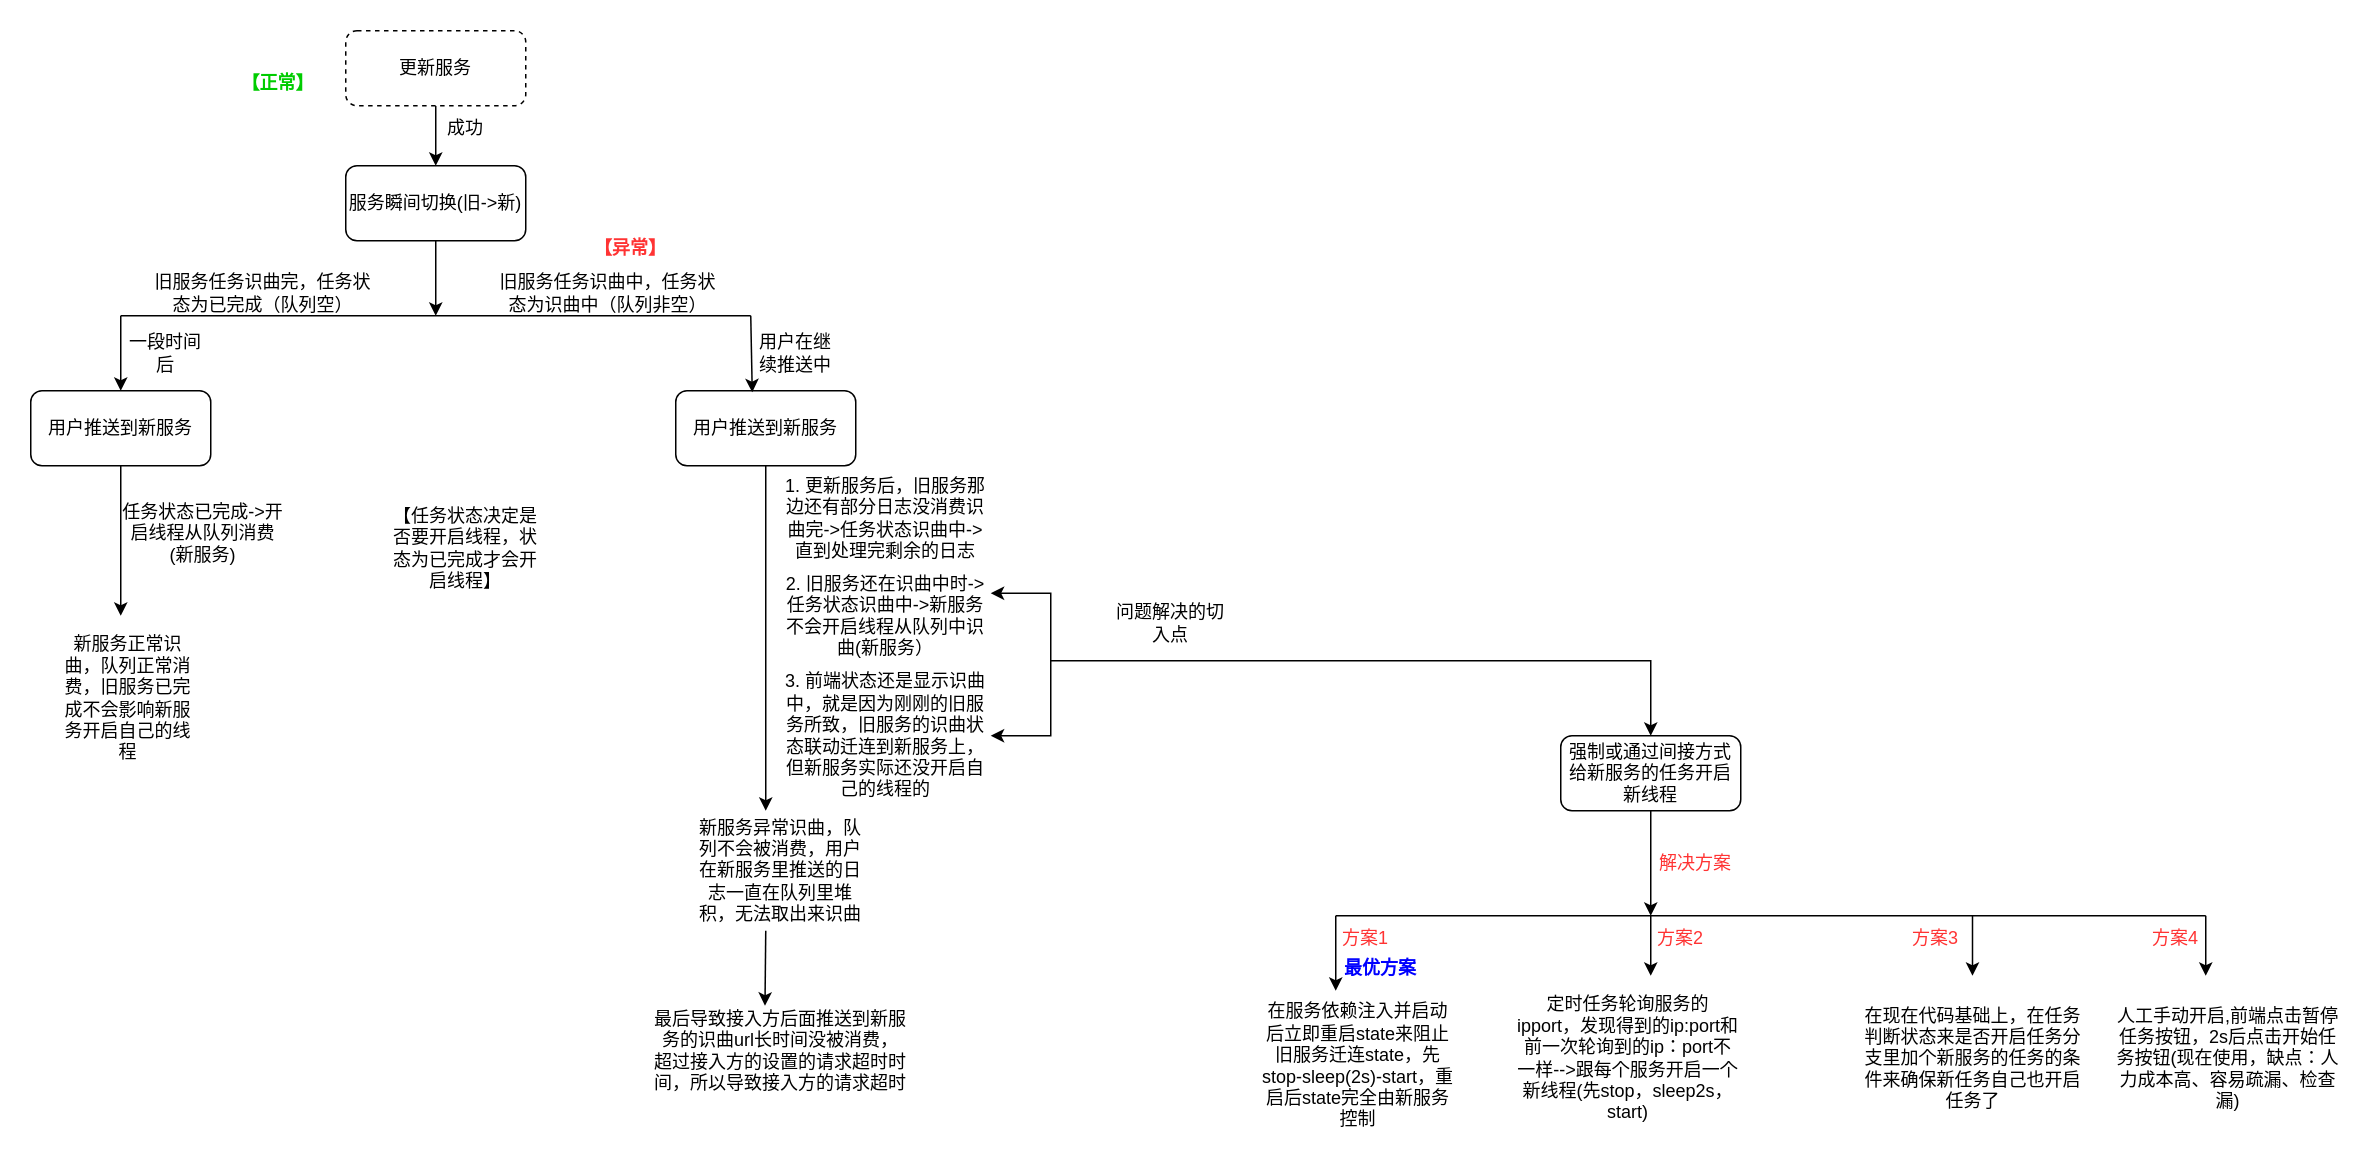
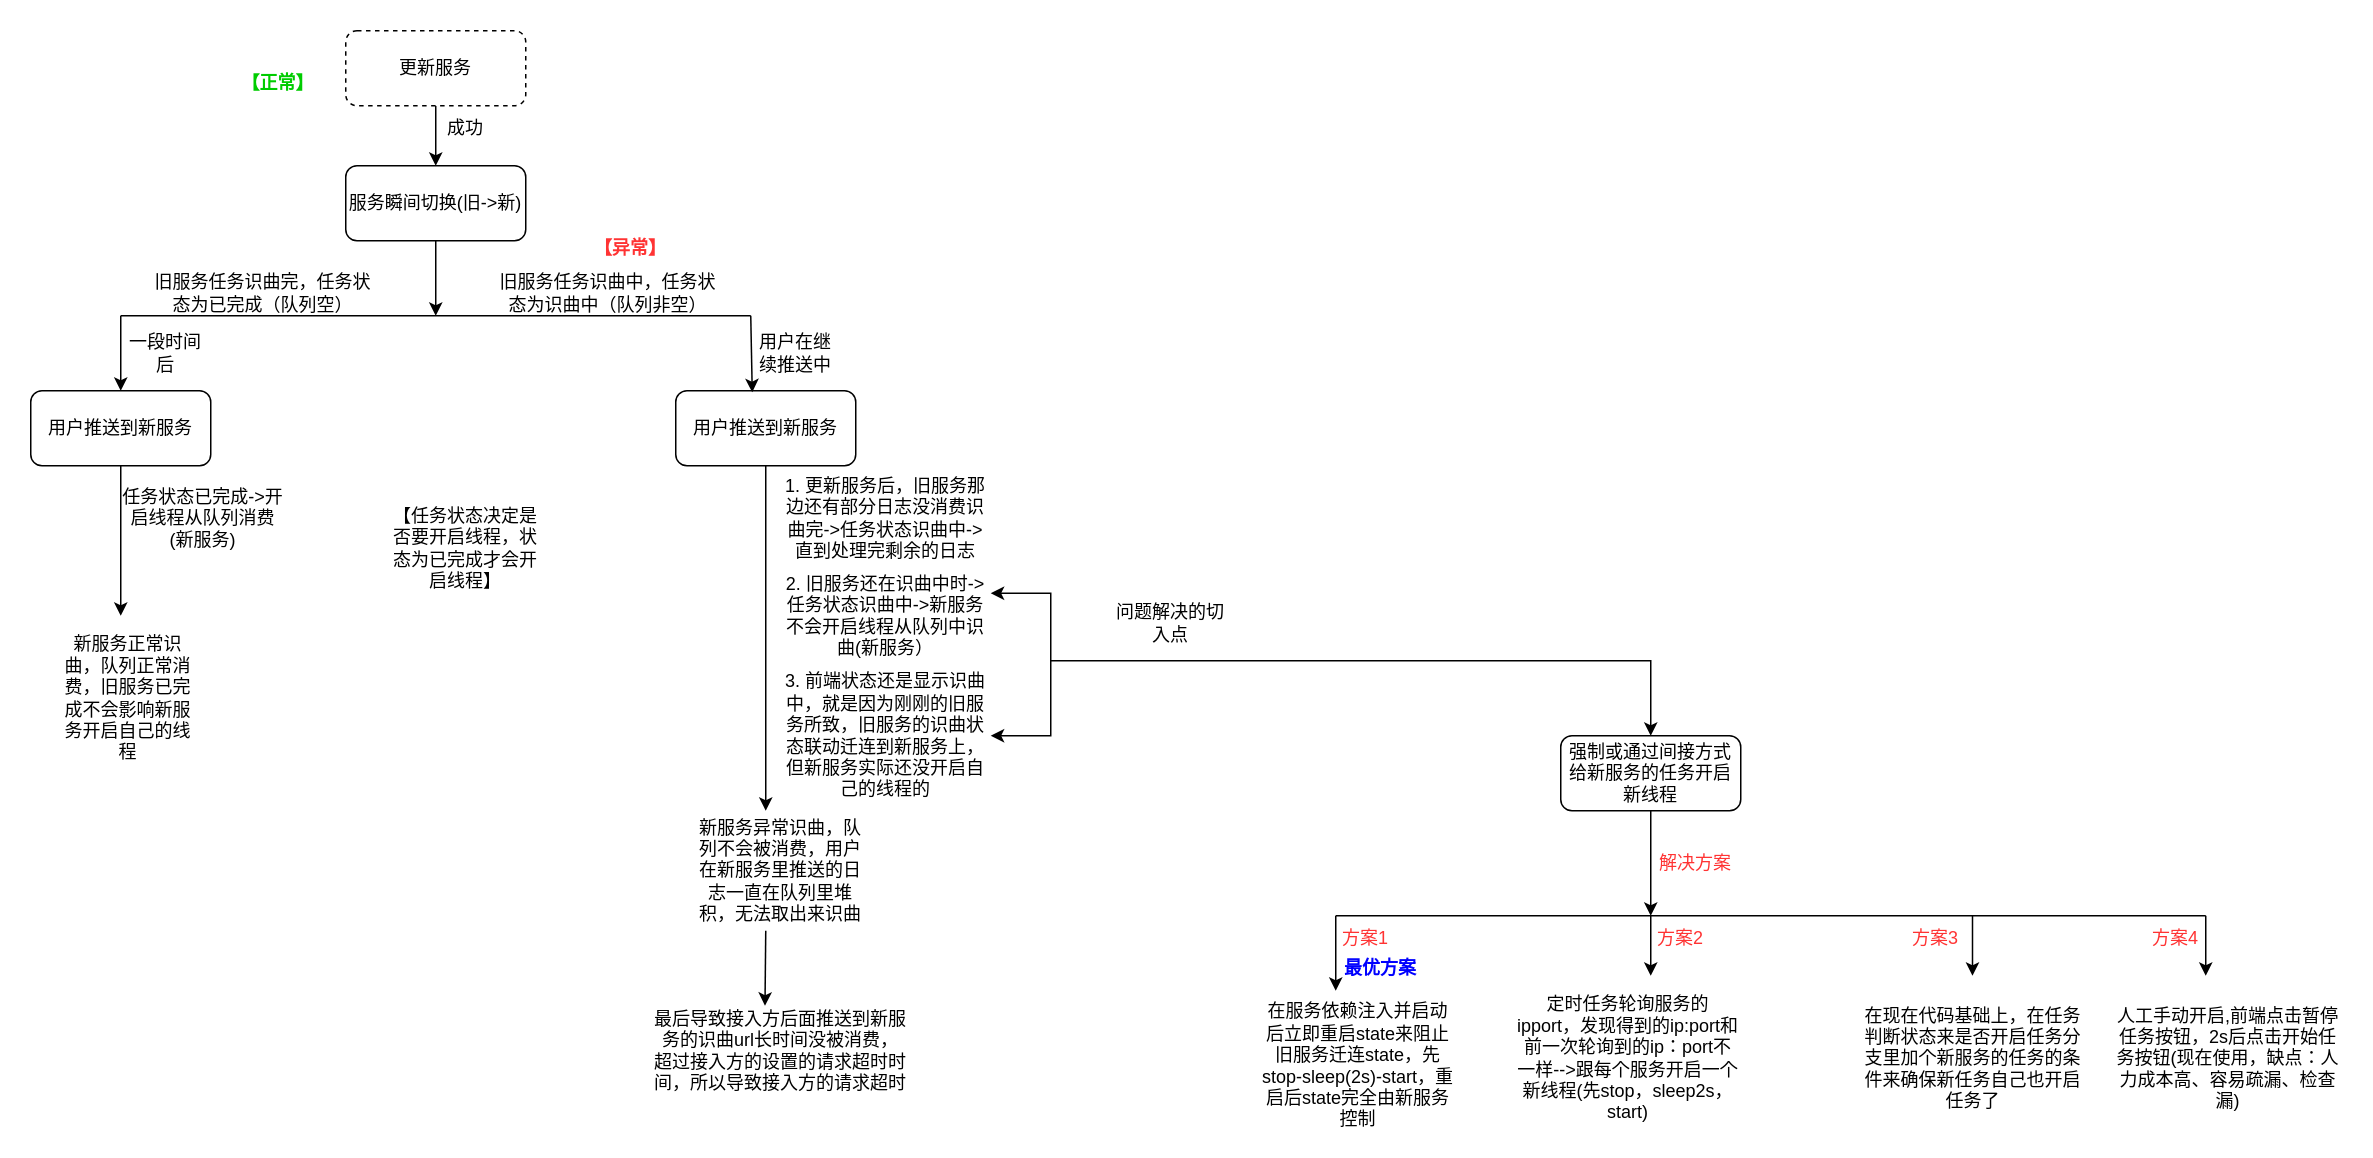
node "任务状态已完成->开启线程从队列消费(新服务)": moved (203, 533) -> (203, 518)
